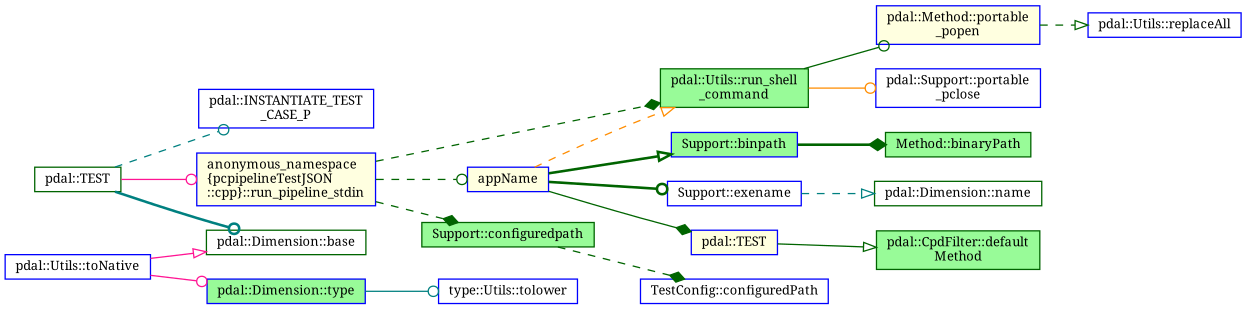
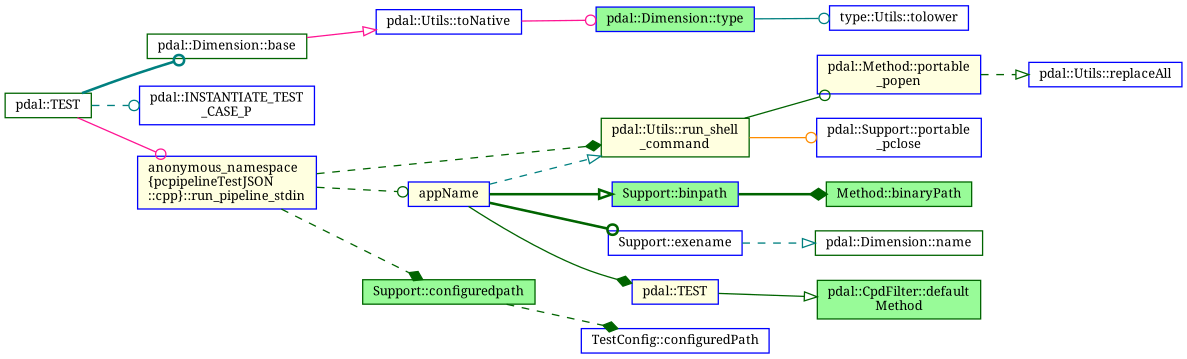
node "pdal::Utils::run_shell _command": fillcolor palegreen -> lightyellow
edge "appName" -> "pdal::Utils::run_shell _command": color darkorange -> teal
edge "pdal::Utils::toNative" -> "pdal::Dimension::base": reversed
